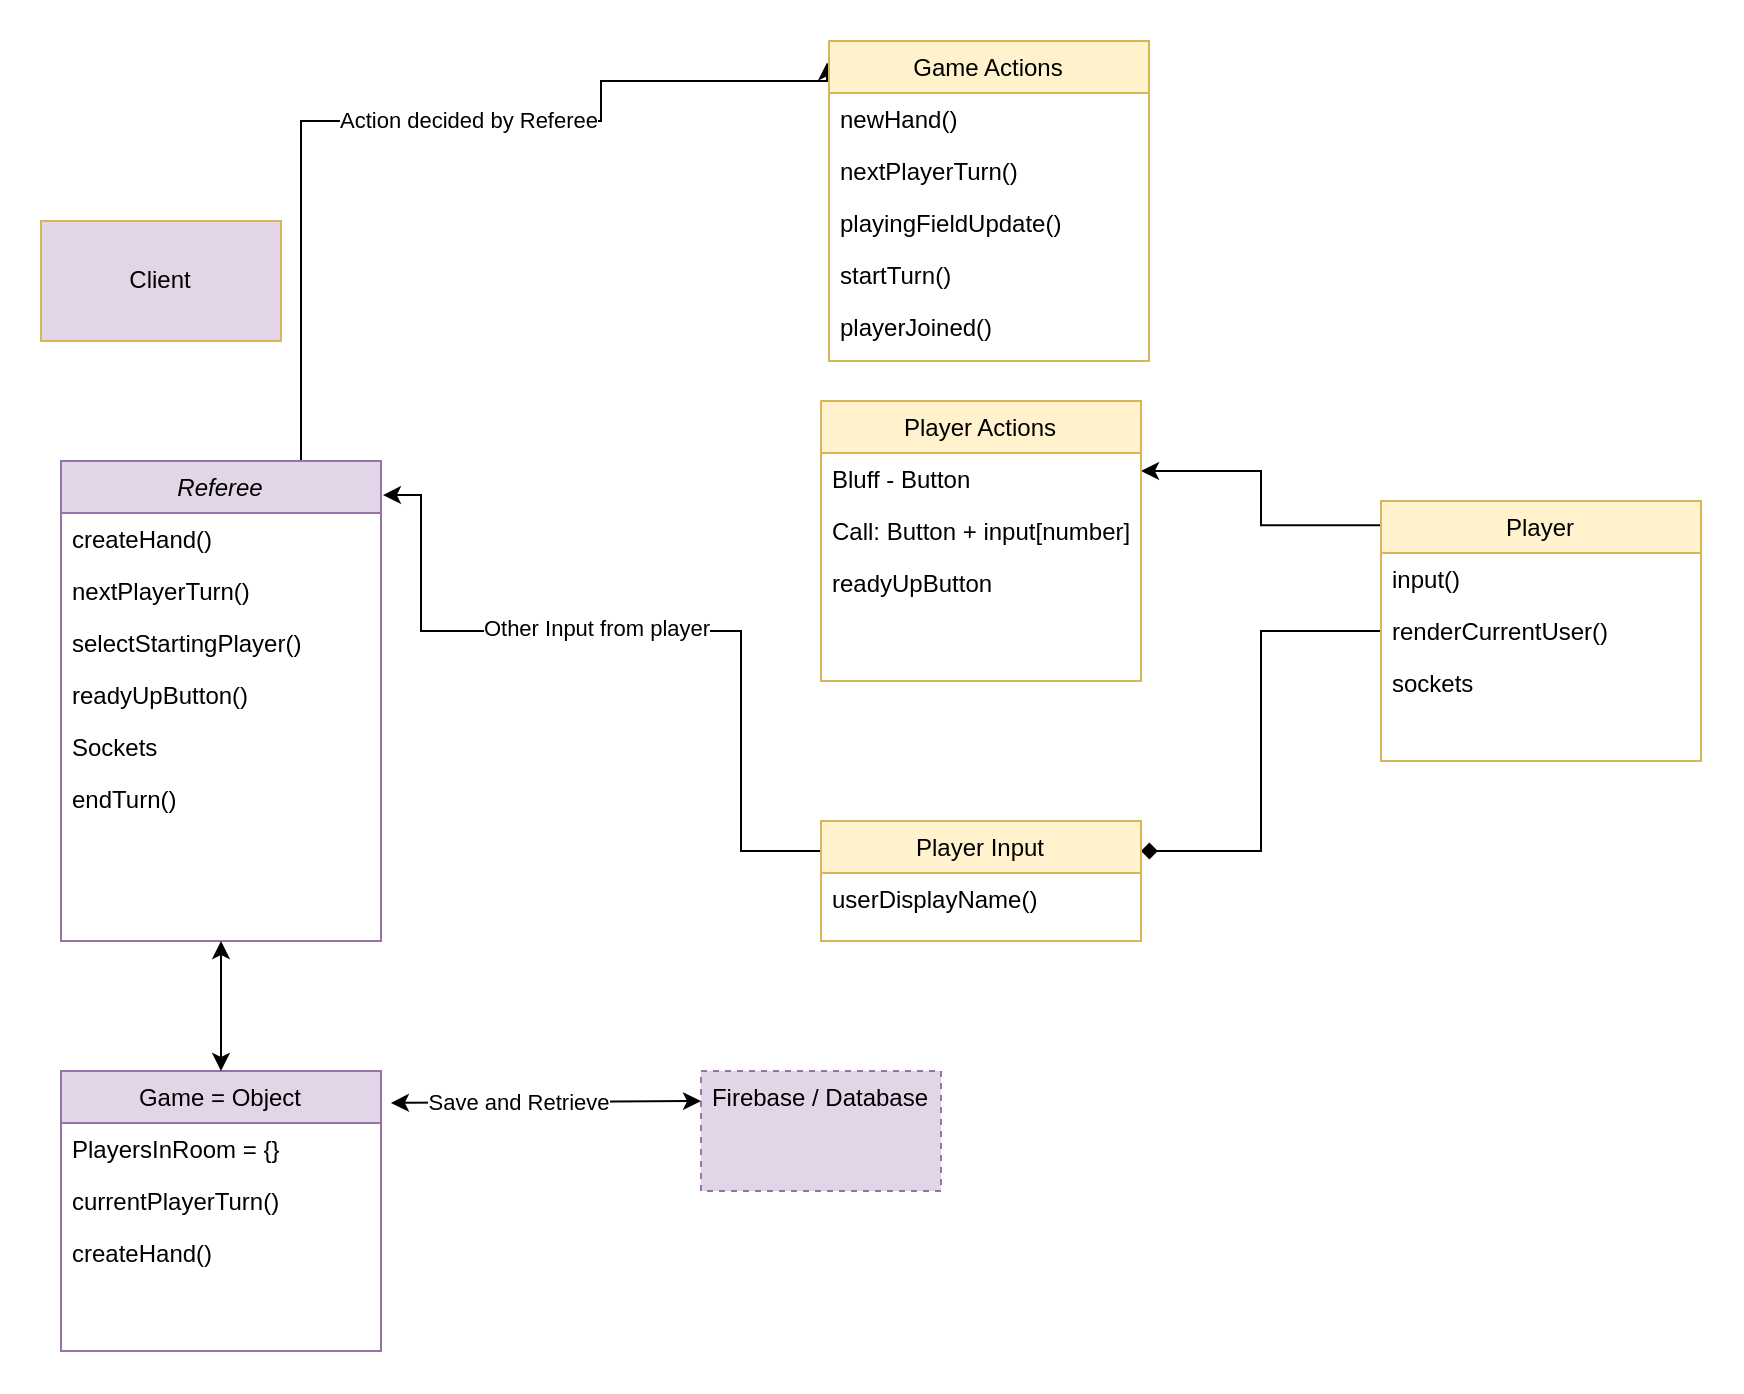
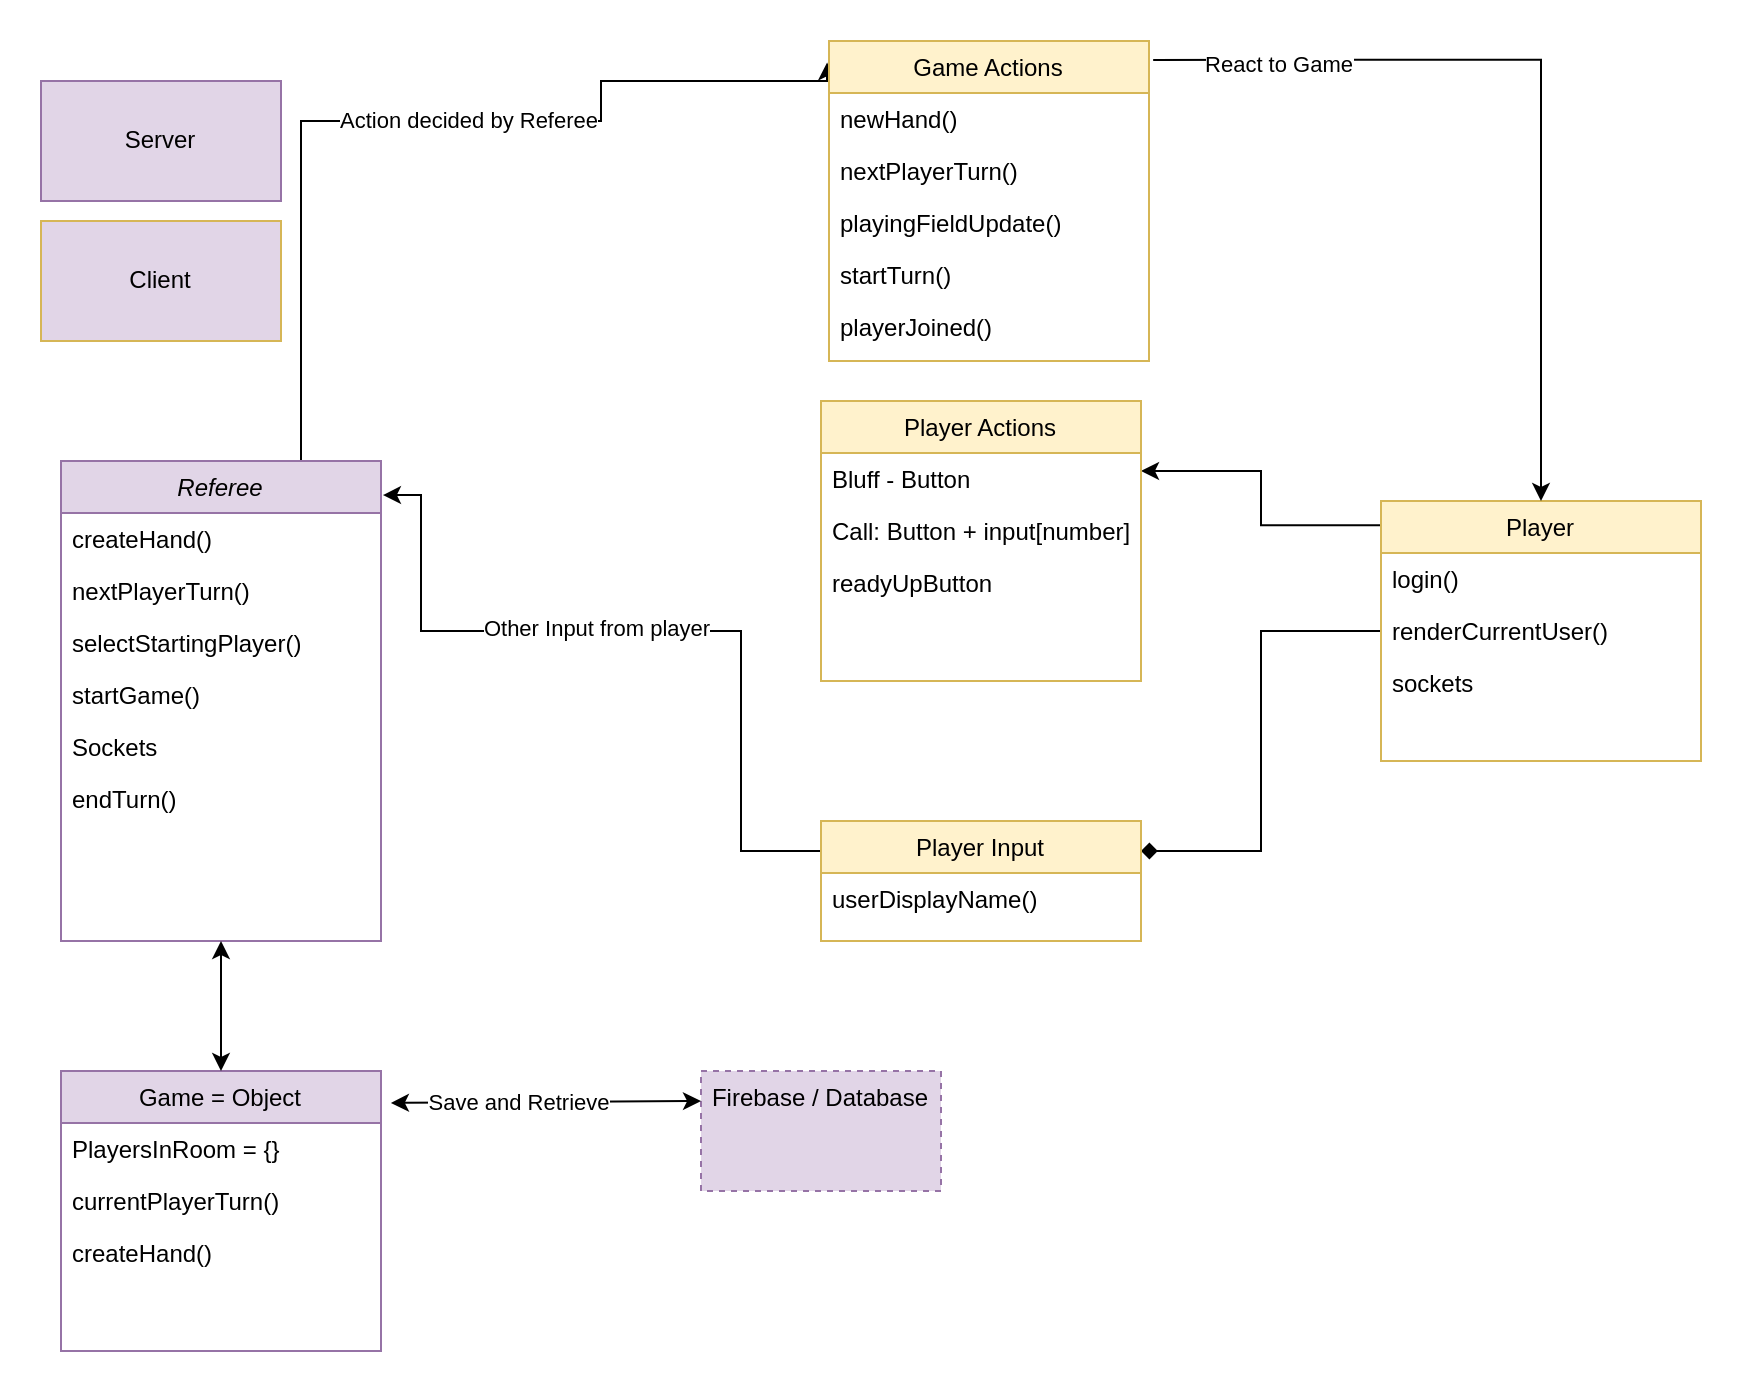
edge "Game Actions" -> "Player": added, label "React to Game"
node "Server": added
node "input()": label "input()" -> "login()"
node "readyUpButton()": label "readyUpButton()" -> "startGame()"
